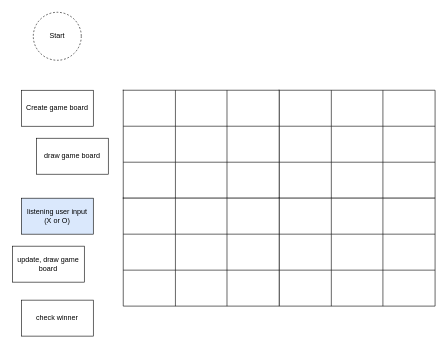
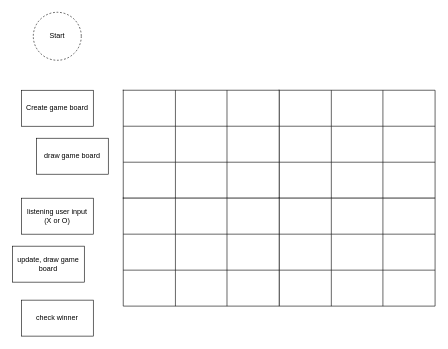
node "listening user input (X or O)": fillcolor #dae8fc -> #ffffff
